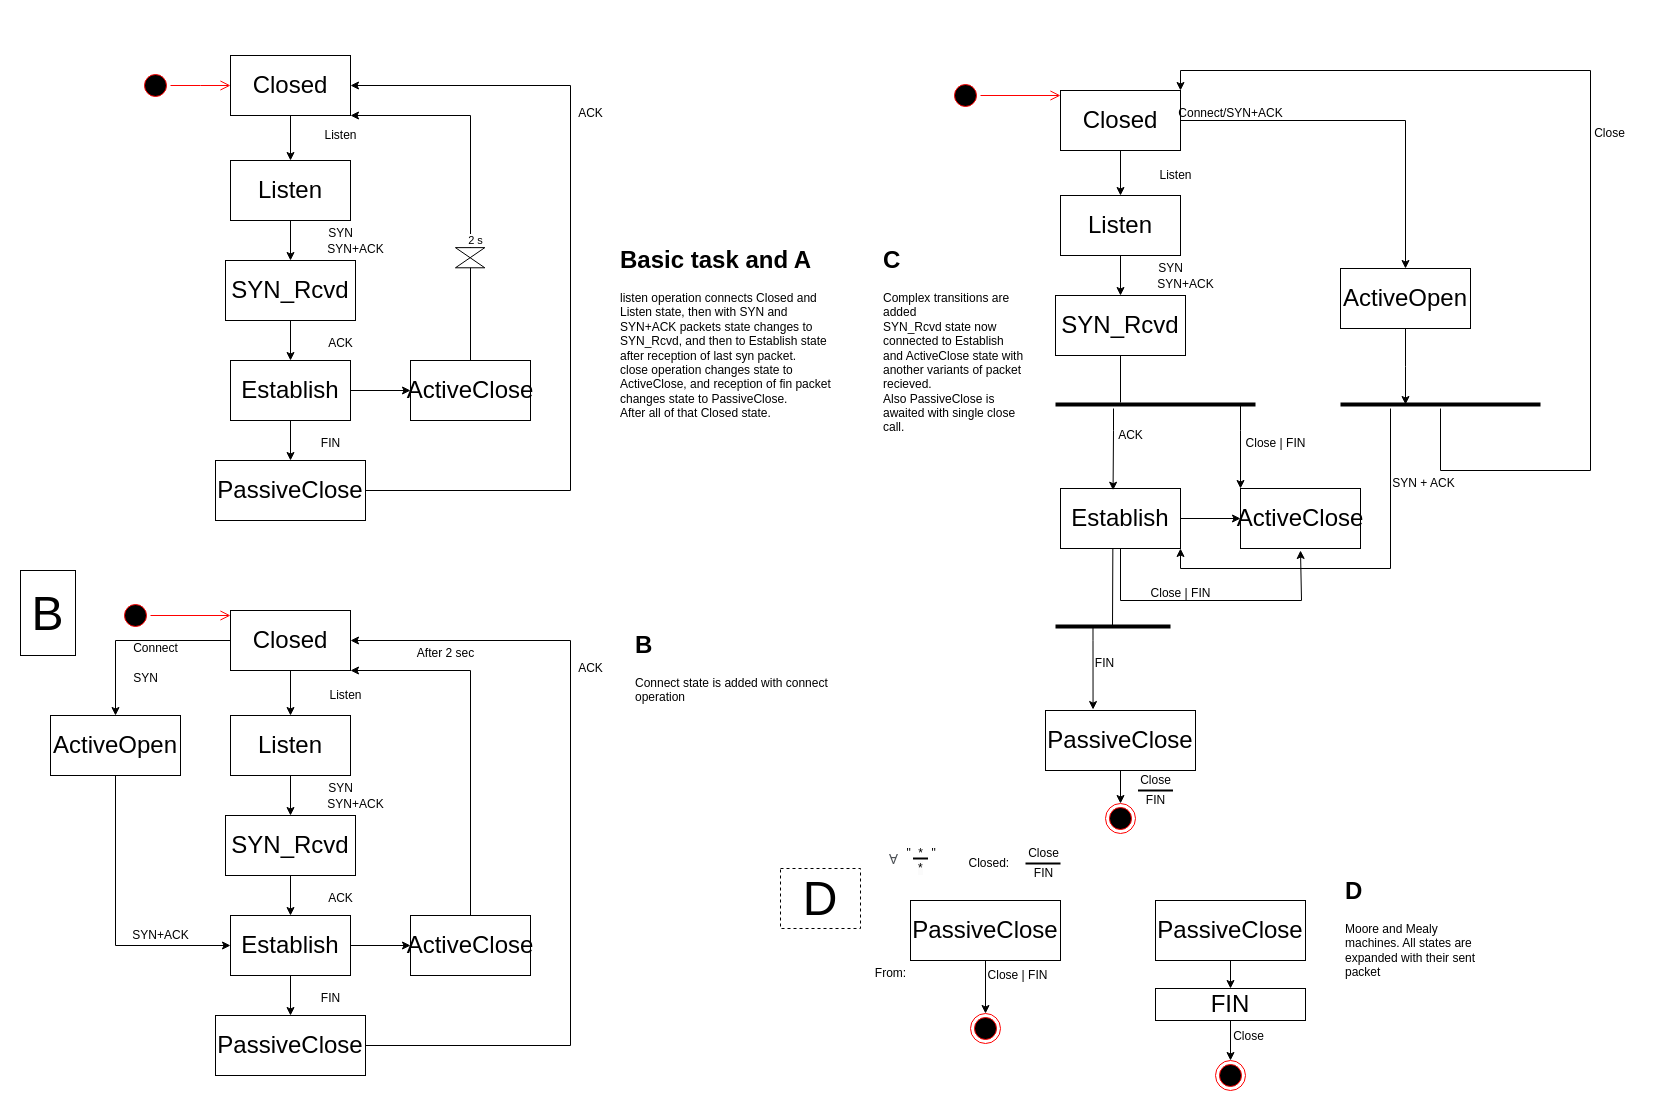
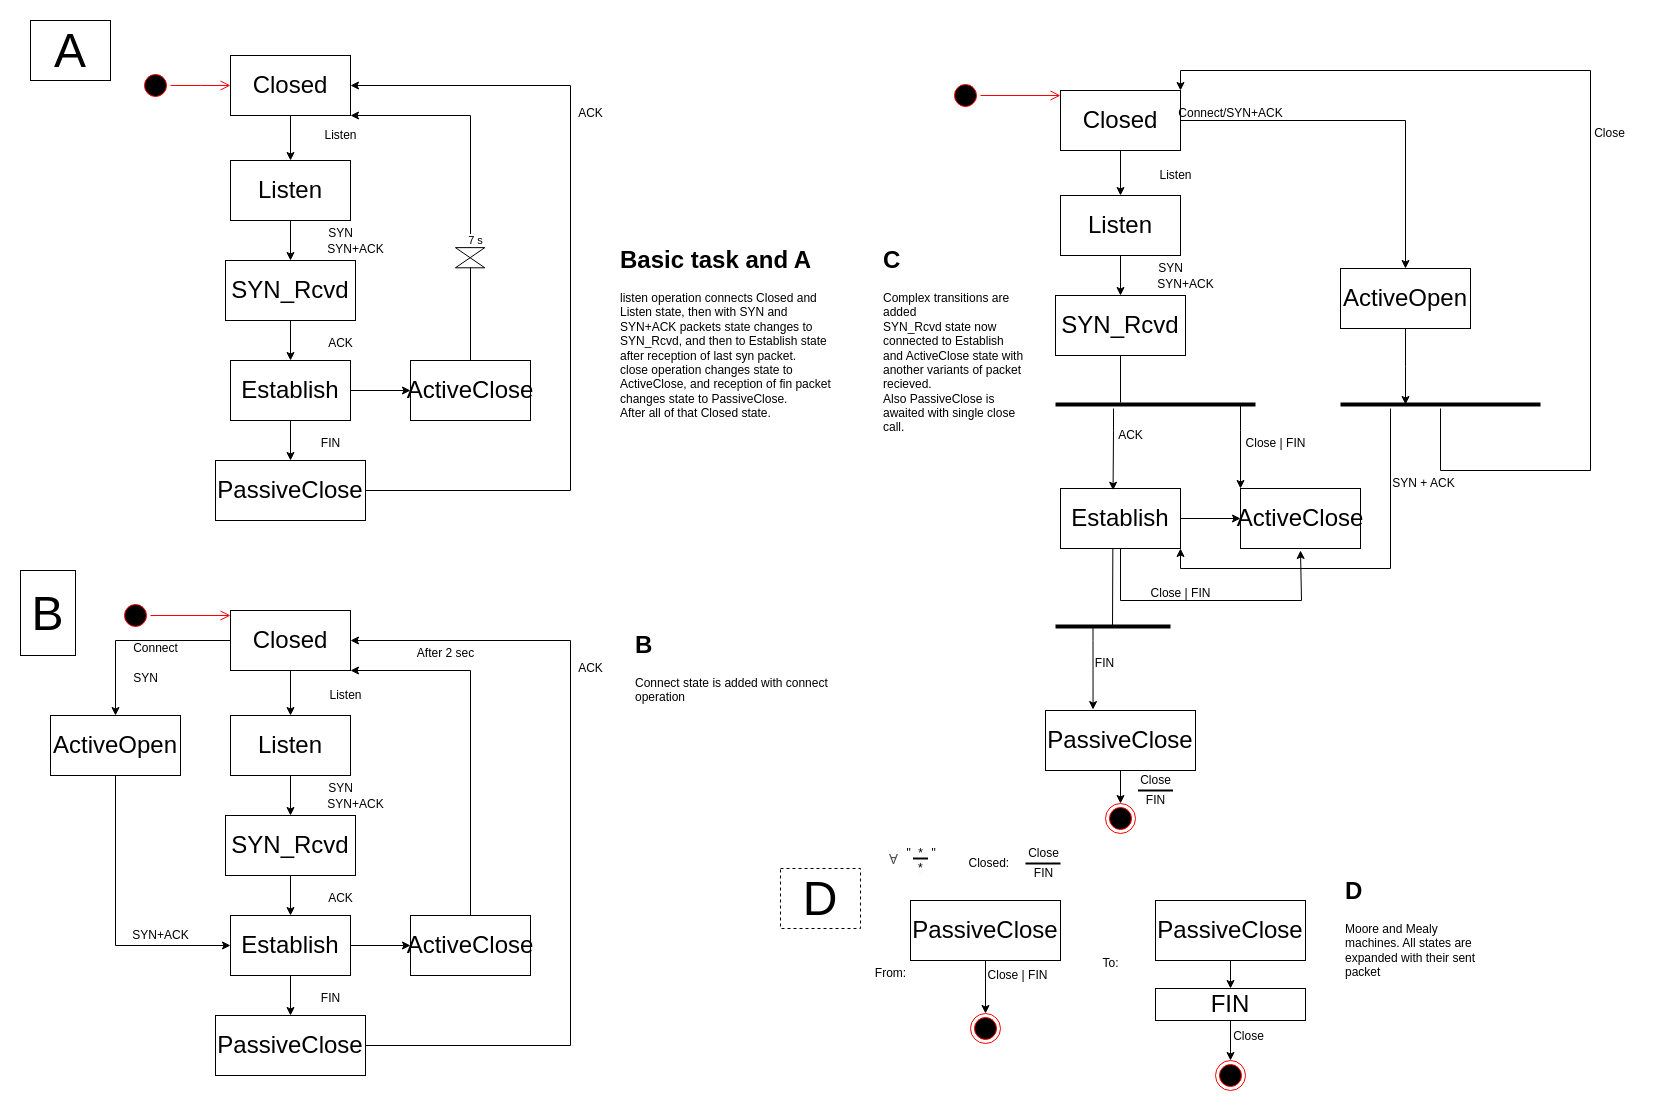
node "A": added
node "2 s": label "2 s" -> "7 s"
node "To:": added
